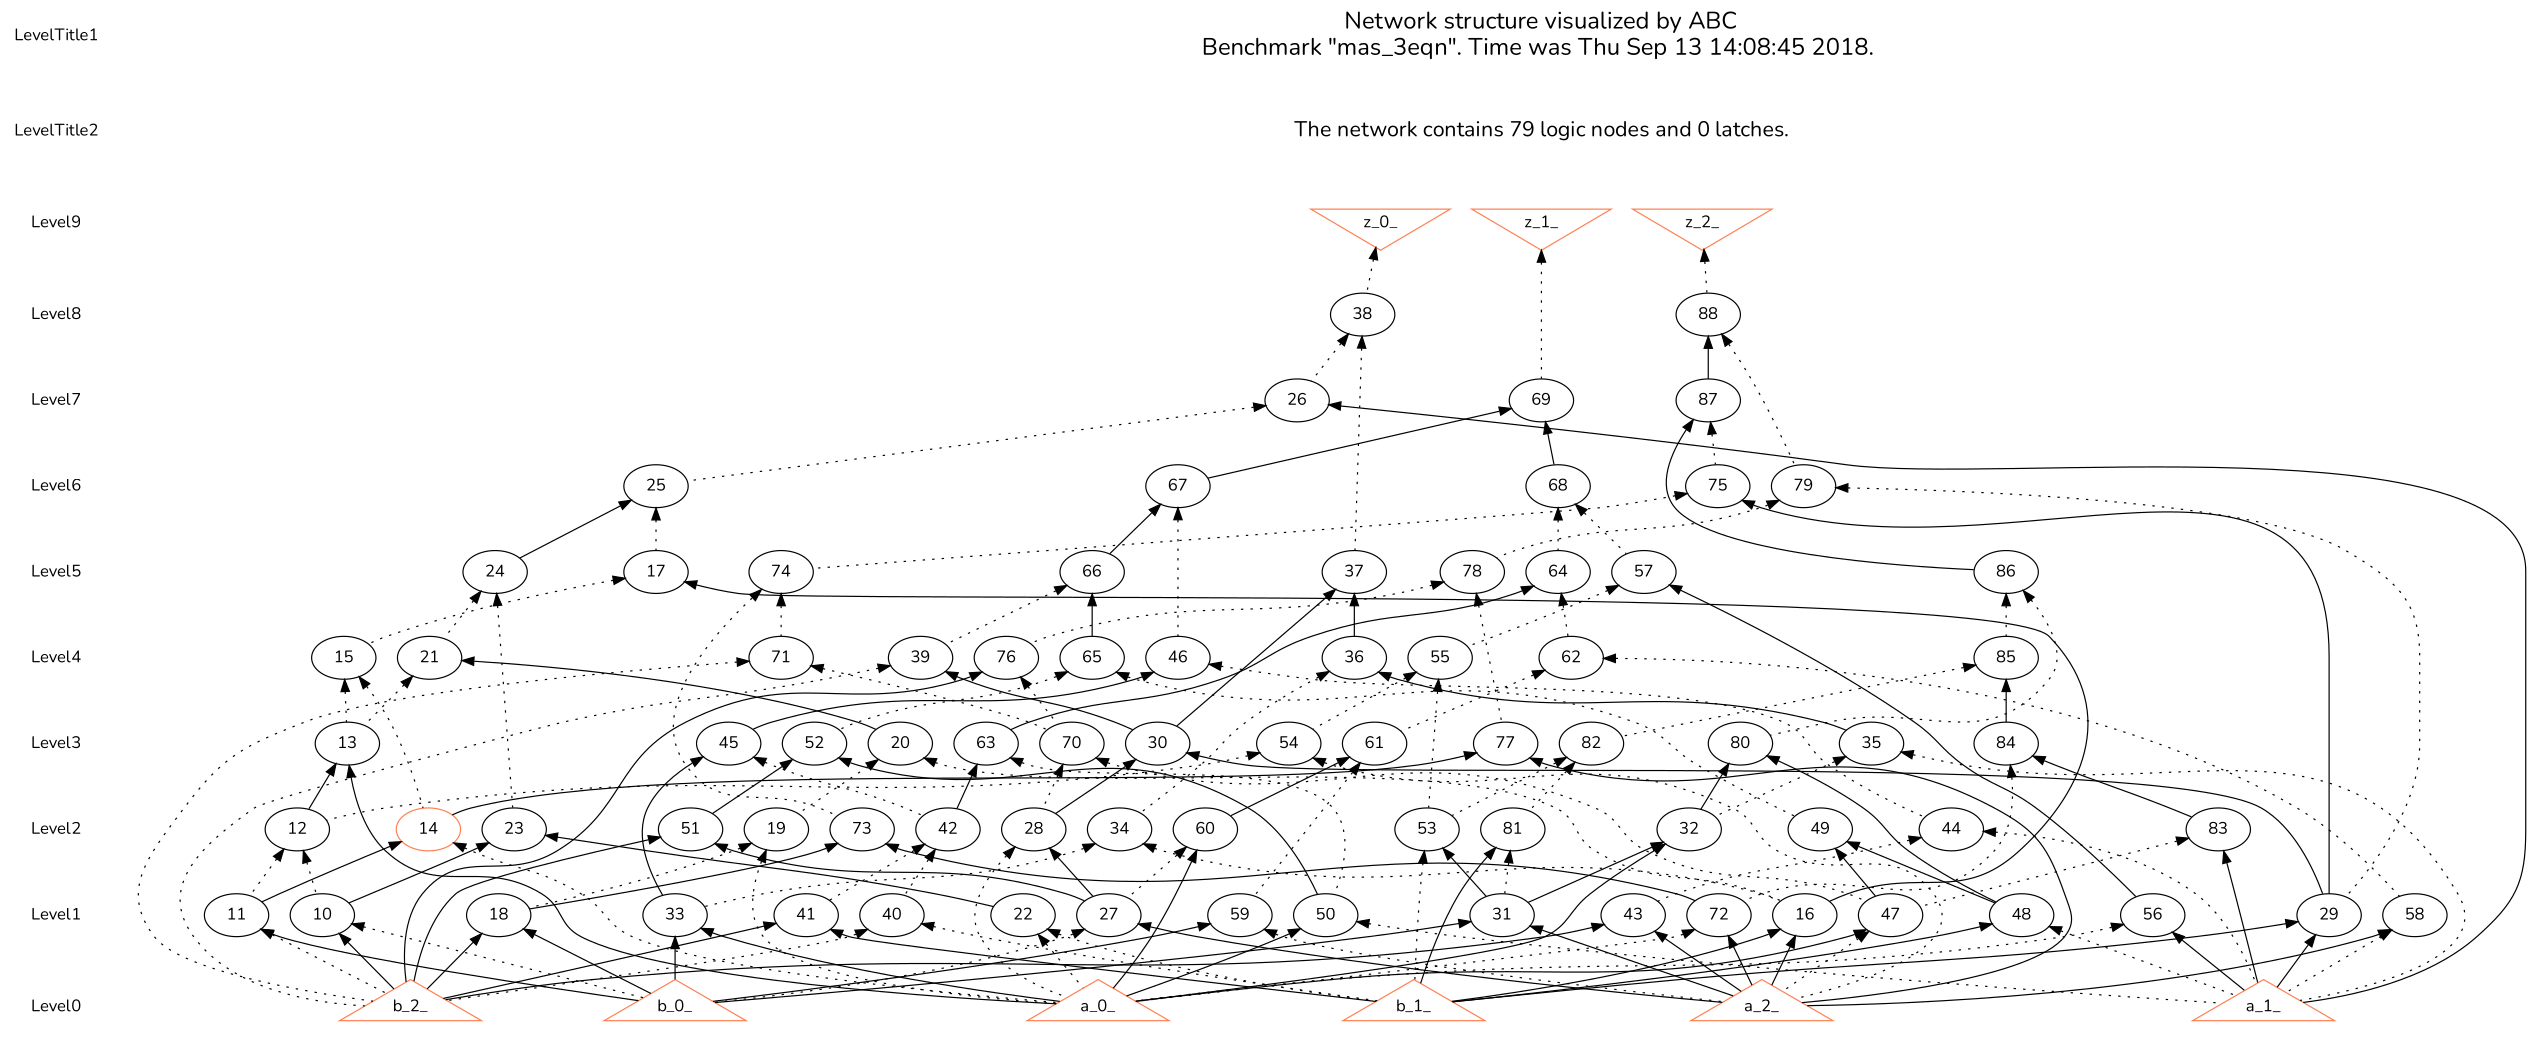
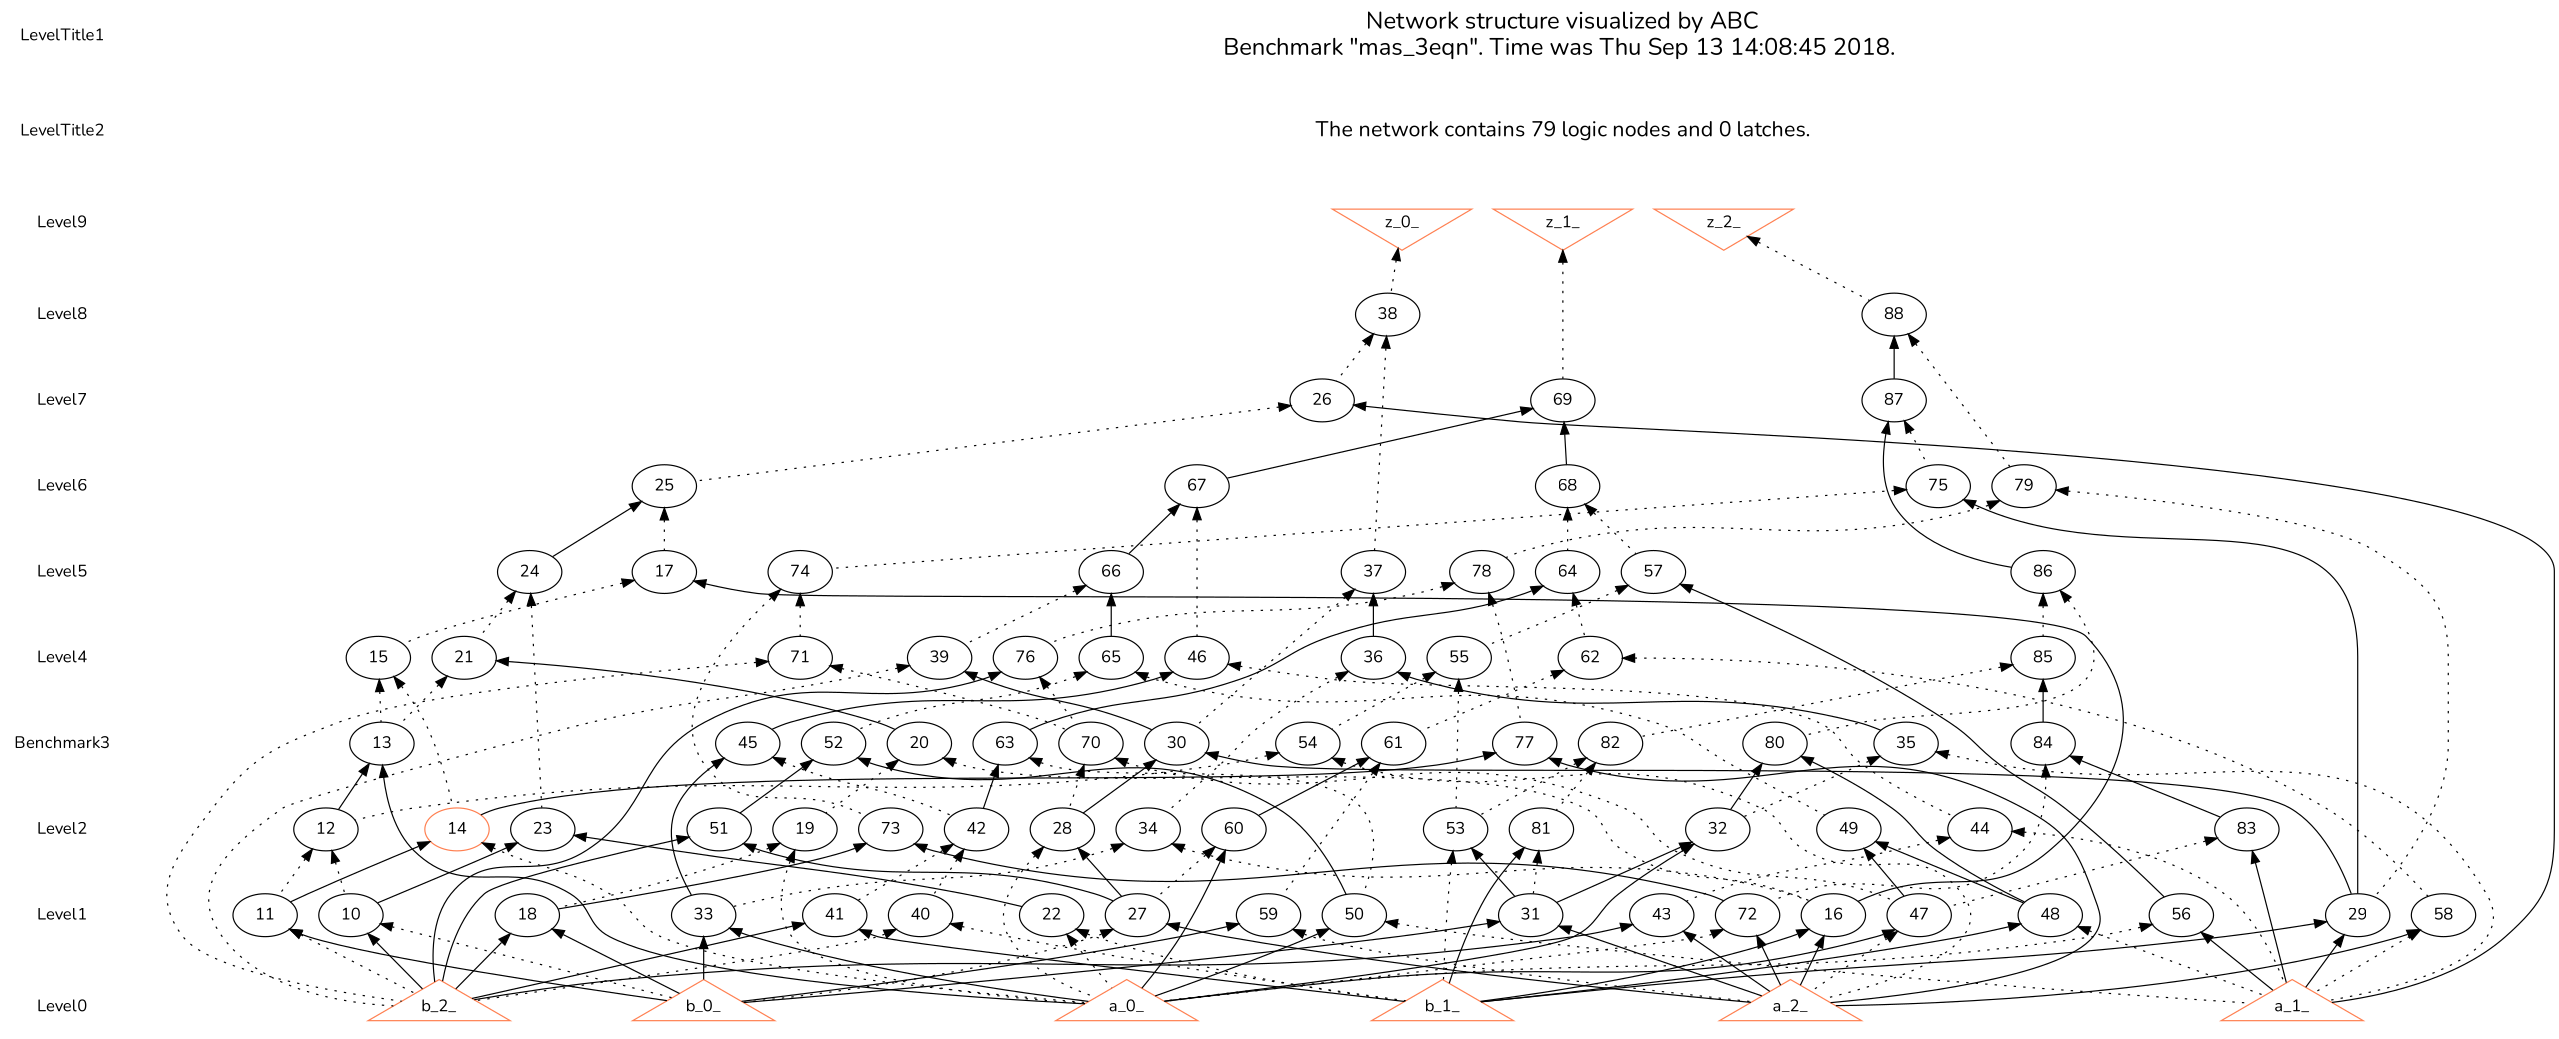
edge "30" -> "37": style solid -> dotted
node "Level3": label "Level3" -> "Benchmark3"
